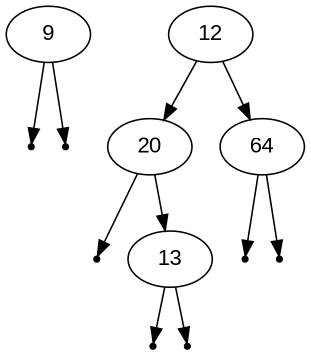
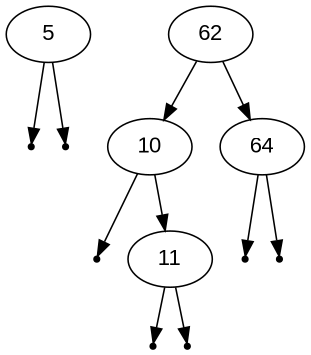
node "9": label "9" -> "5"
node "12": label "12" -> "62"
node "20": label "20" -> "10"
node "13": label "13" -> "11"
